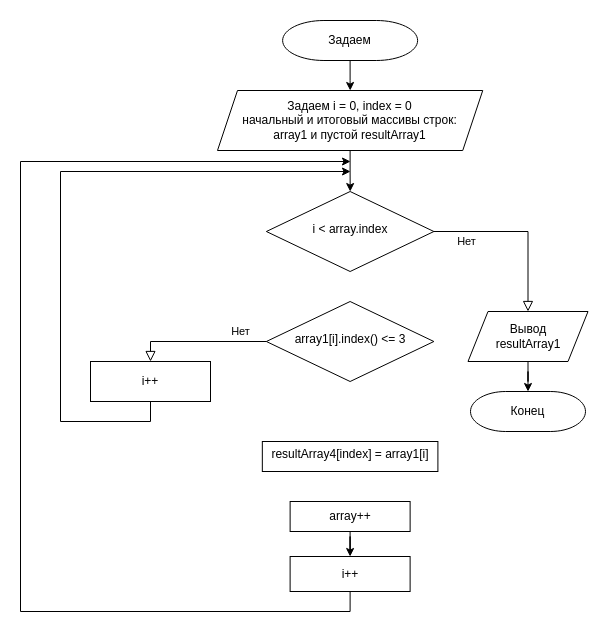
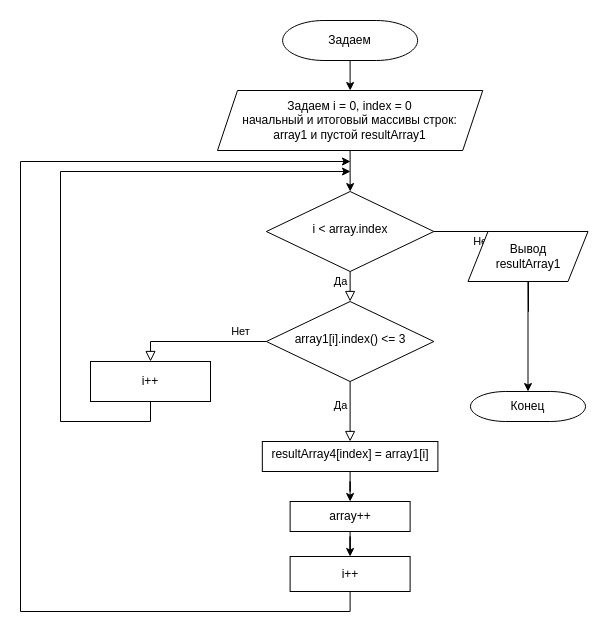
edge "i < array.index" -> "array1[i].index() <= 3": added, label "Да"
node "Вывод resultArray1": moved (528, 337) -> (528, 257)
edge "array1[i].index() <= 3" -> "resultArray4[index] = array1[i]": added, label "Да"
node "Конец": size 115x40 -> 115x30
edge "resultArray4[index] = array1[i]" -> "array++": added
